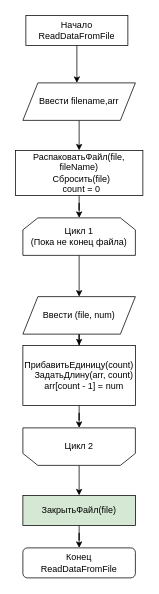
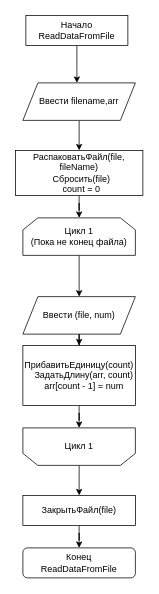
node "Цикл 2": label "Цикл 2" -> "Цикл 1"
node "ЗакрытьФайл(file)": fillcolor #d5e8d4 -> #ffffff
